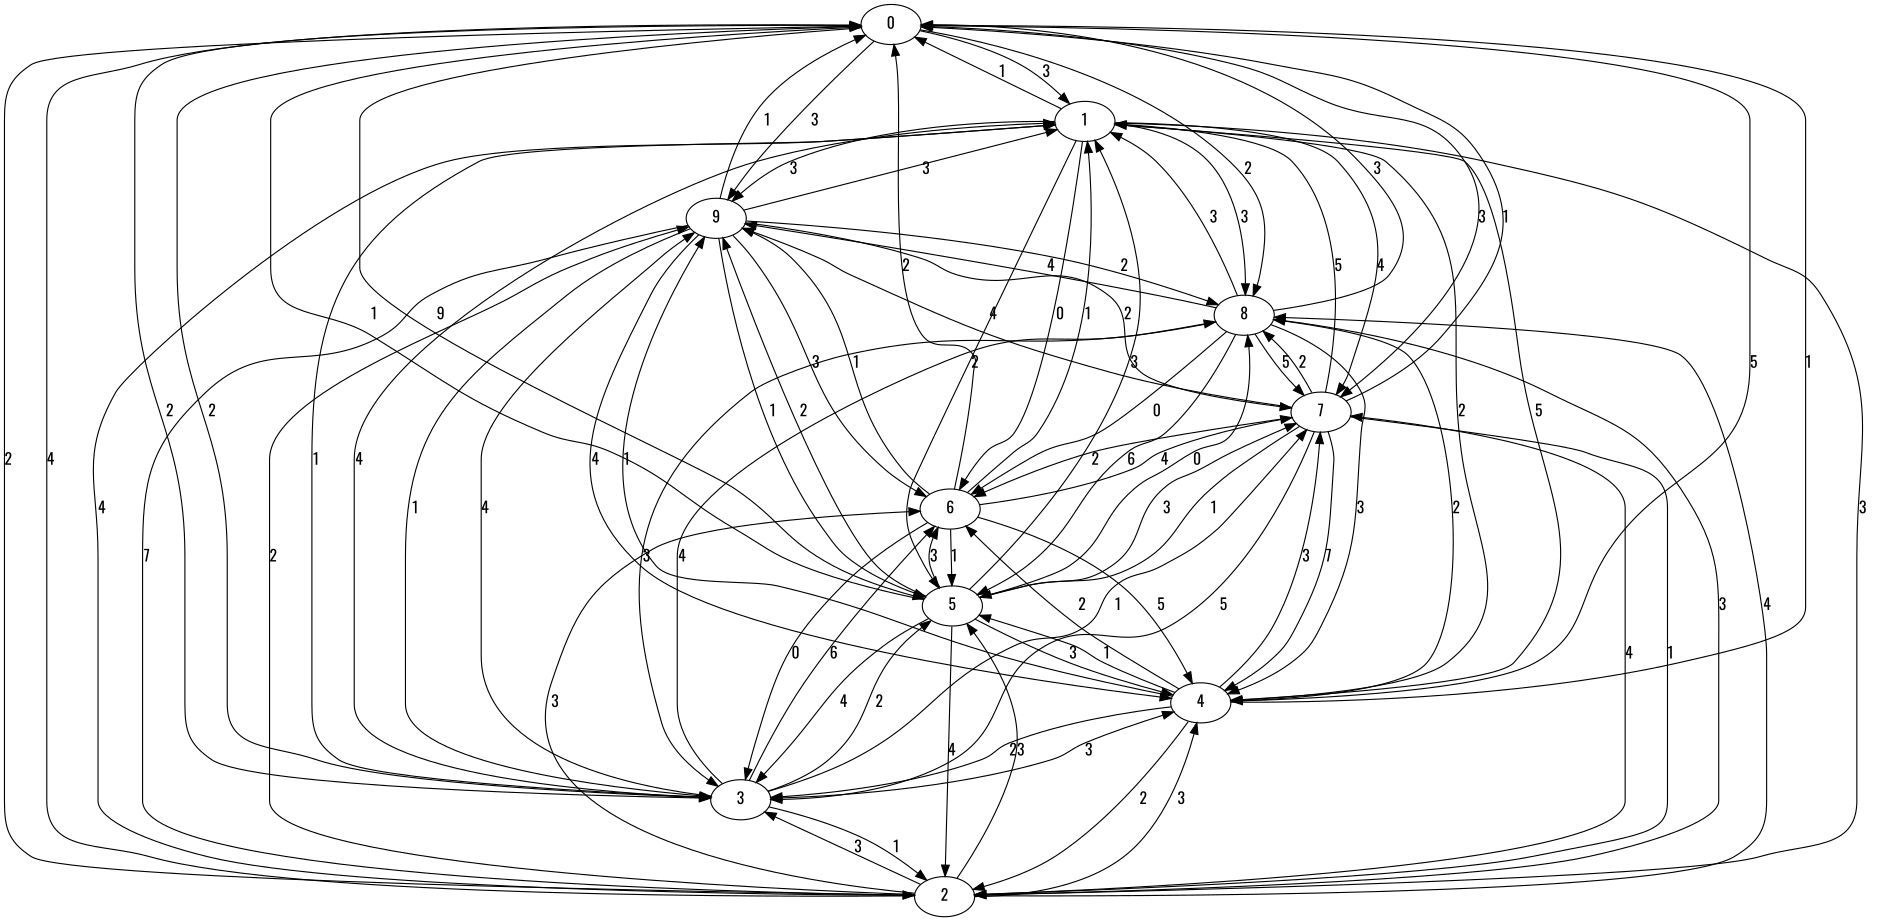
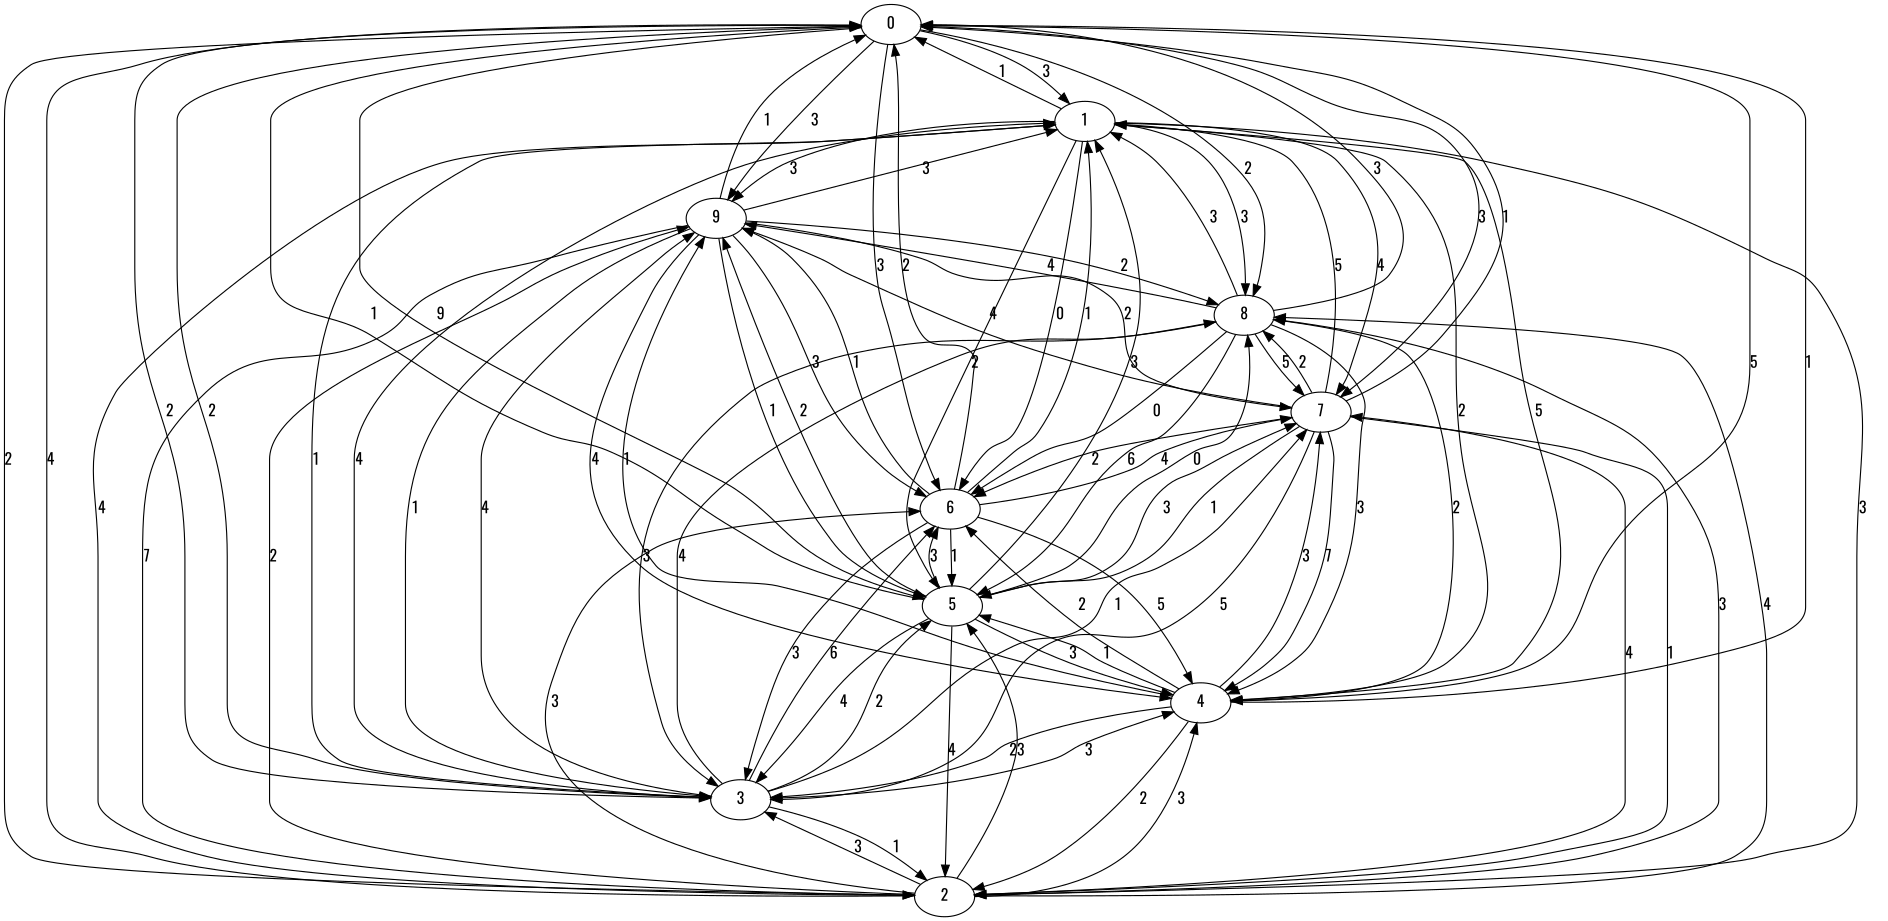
edge "0" -> "6": added, label "3"
edge "6" -> "3": label "0" -> "3"
